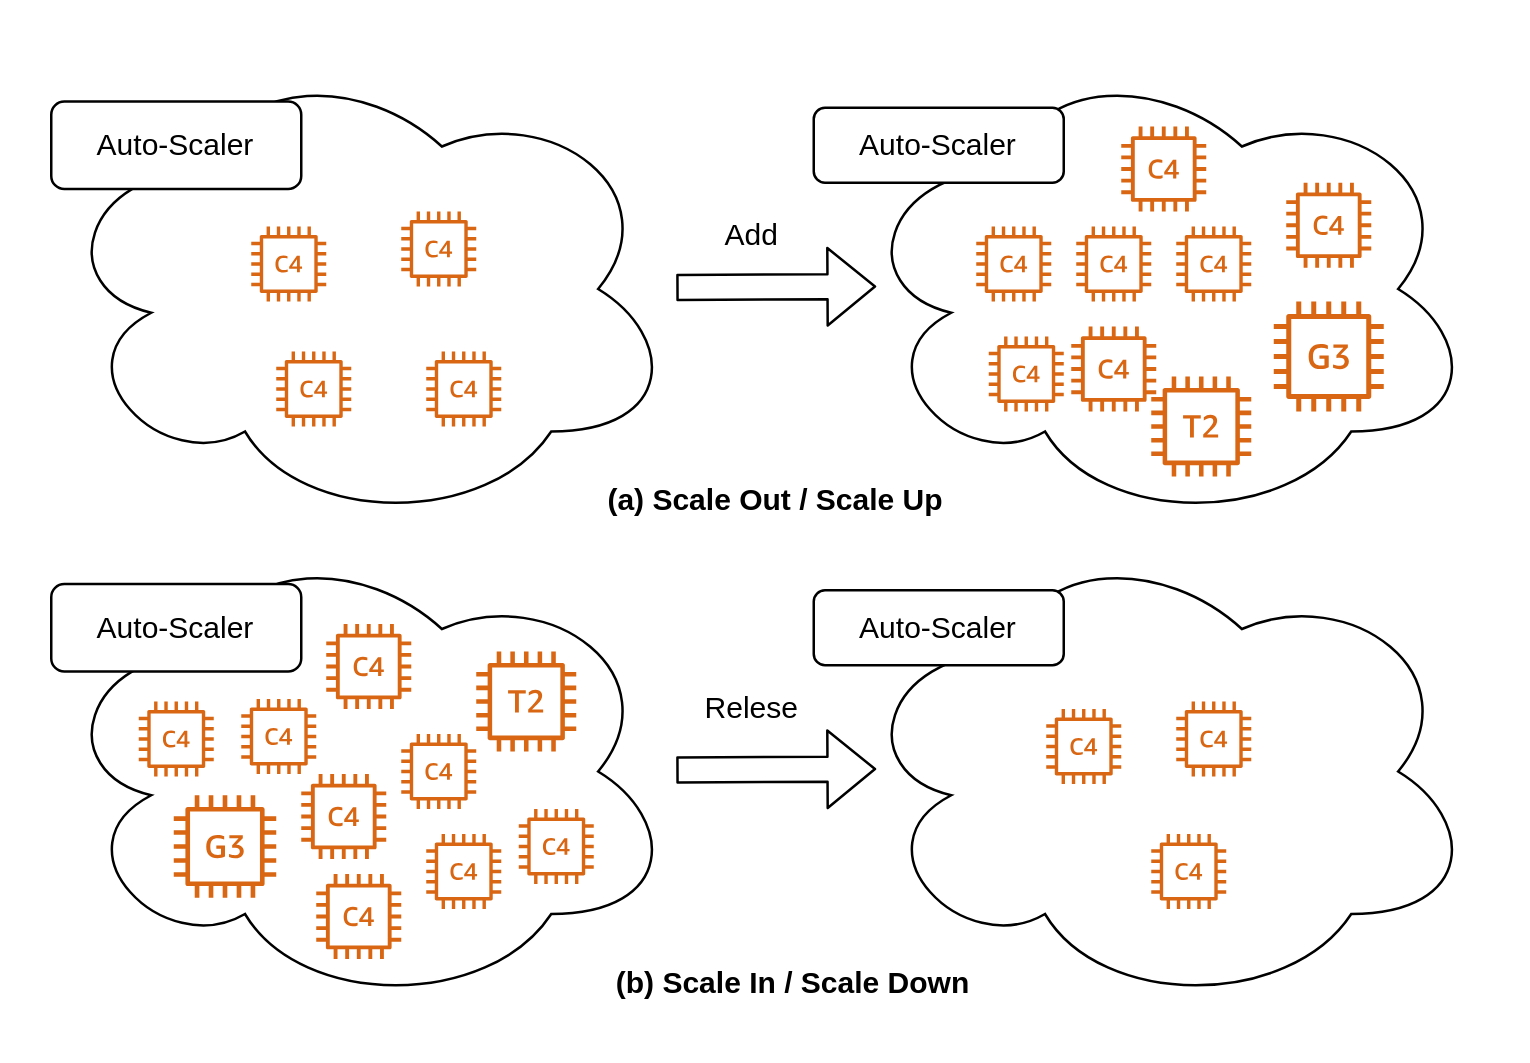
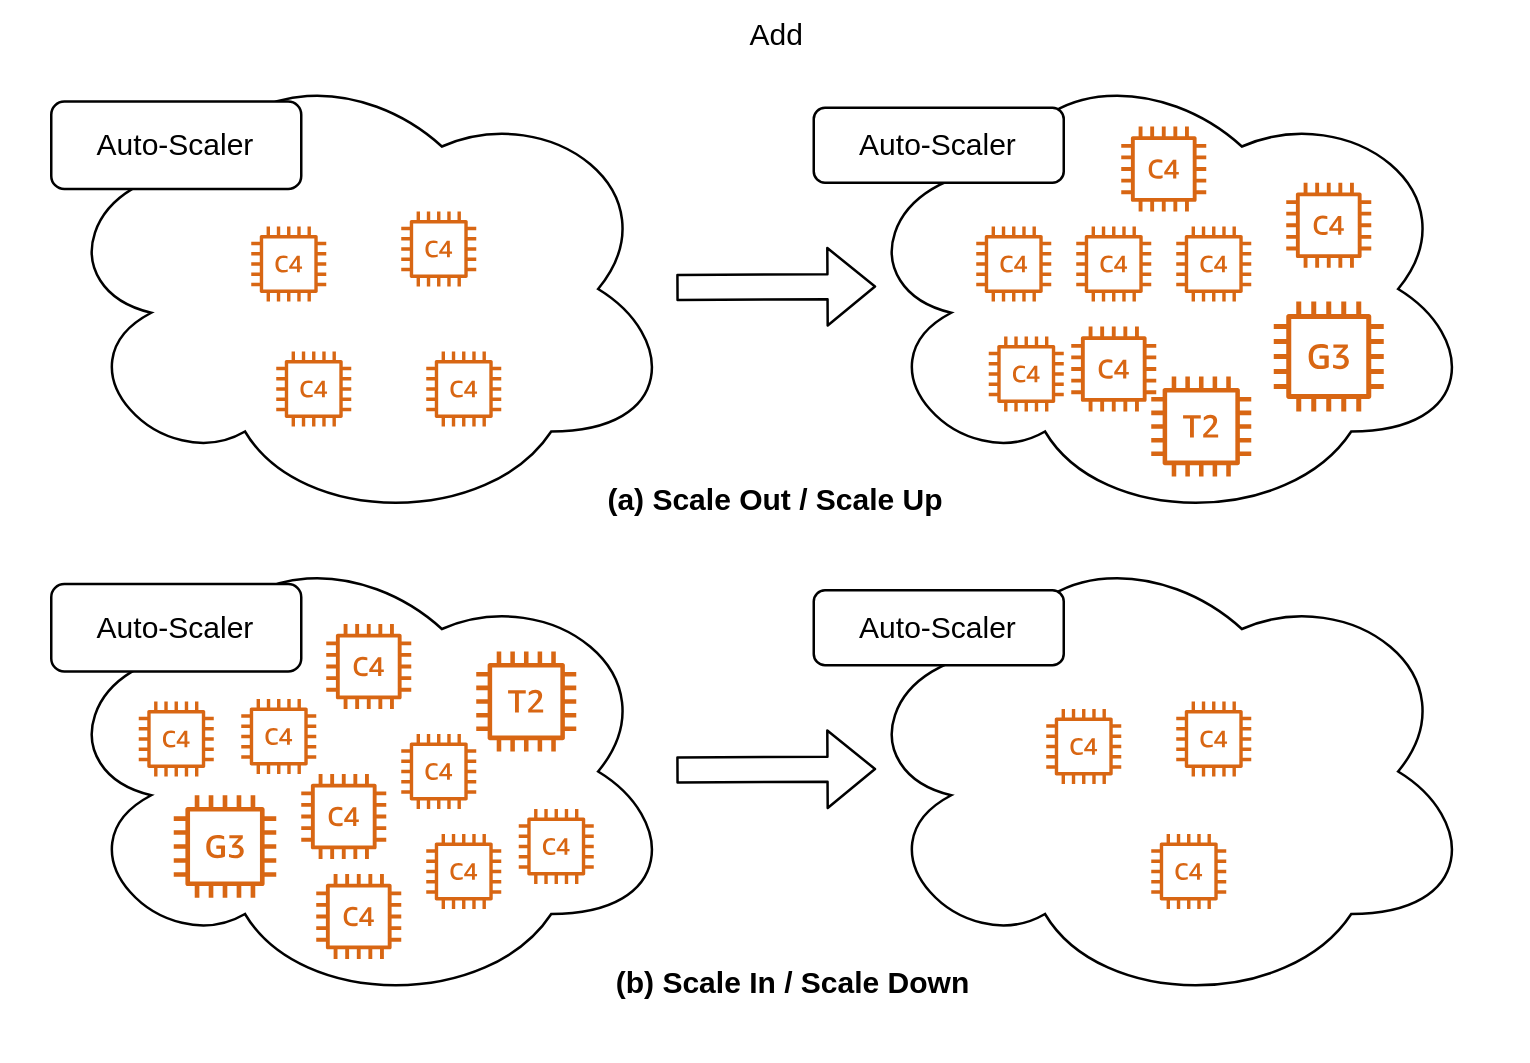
node "Add": moved (751, 236) -> (776, 36)
node "Relese": removed
